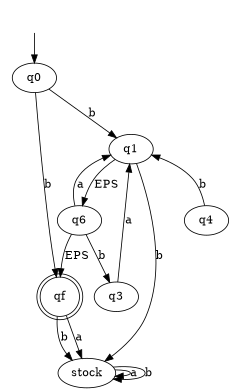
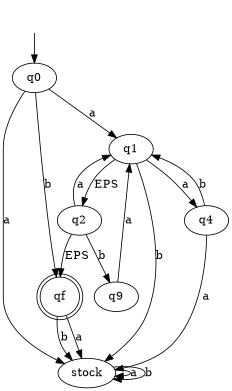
edge "q0" -> "q1": label "b" -> "a"
edge "q1" -> "q4": added, label "a"
node "q6": label "q6" -> "q2"
edge "q0" -> "stock": added, label "a"
node "q3": label "q3" -> "q9"
edge "q4" -> "stock": added, label "a"
